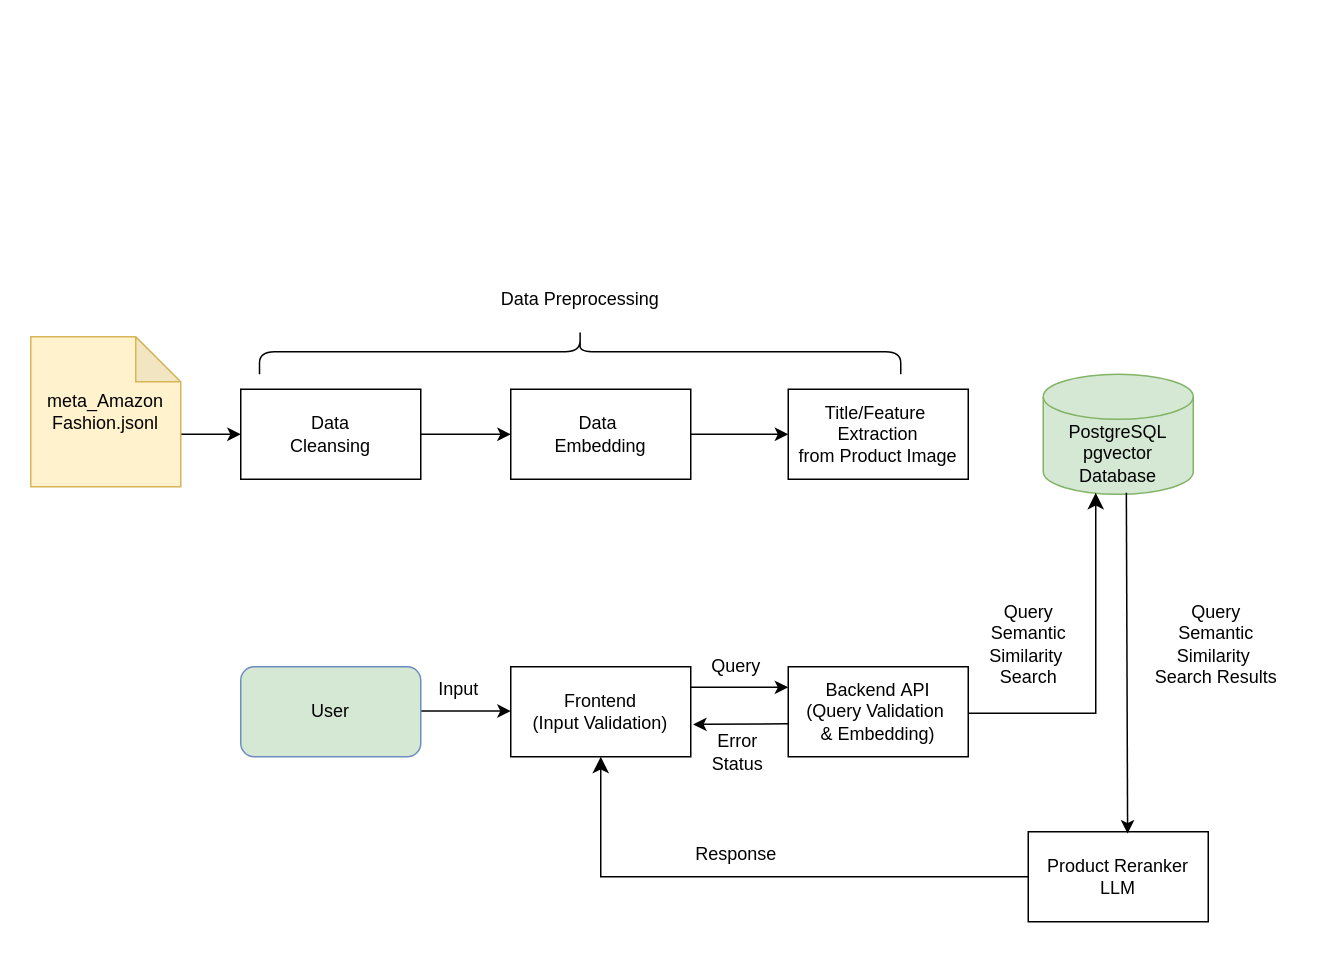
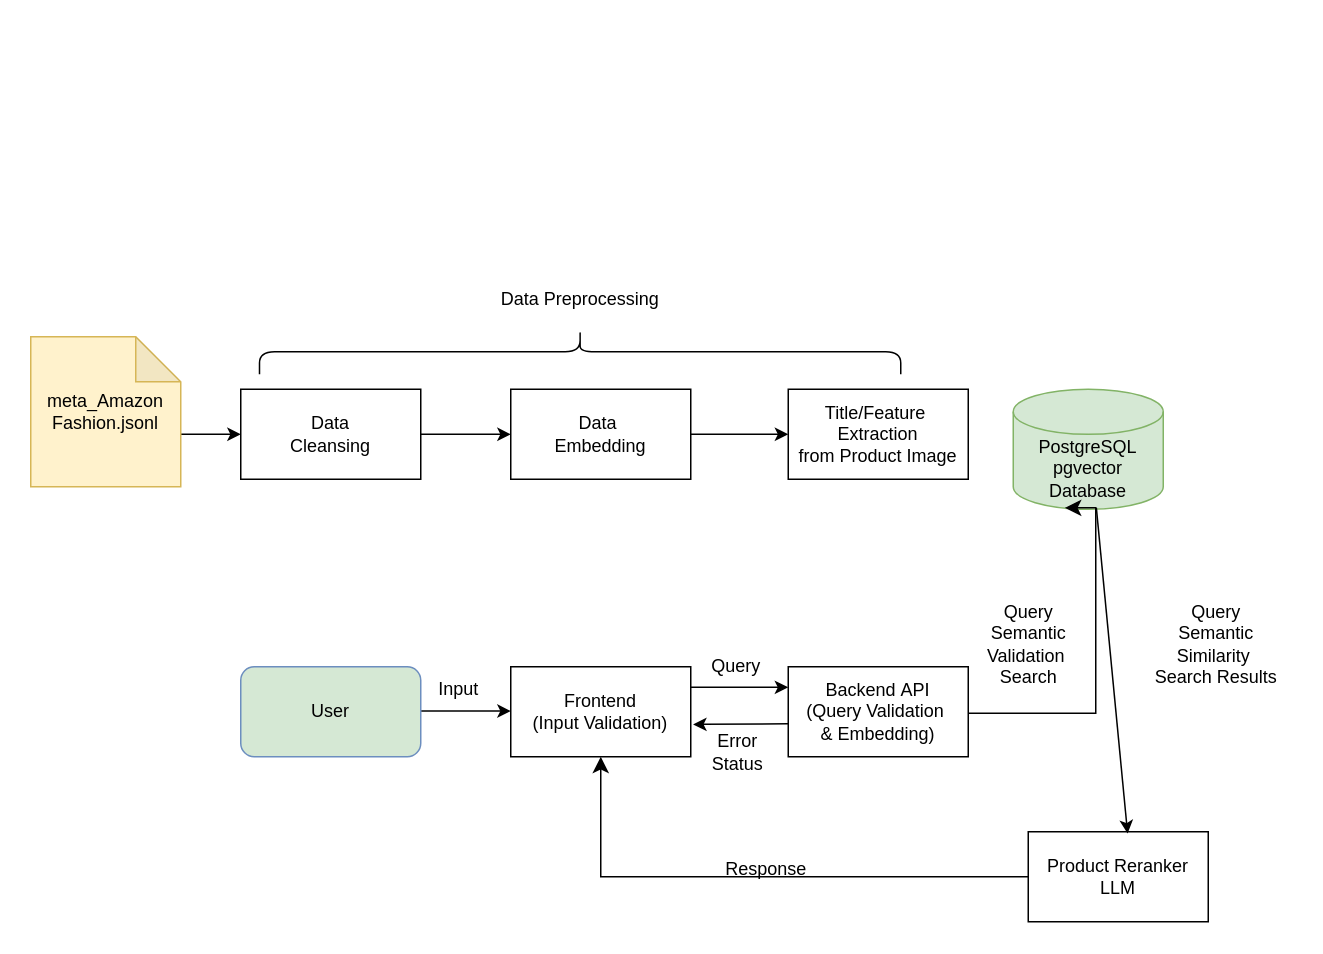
node "PostgreSQL pgvector Database": moved (1118, 434) -> (1088, 449)
node "Query Semantic Similarity Search": label "Query Semantic Similarity Search" -> "Query Semantic Validation Search"
node "Response": moved (736, 854) -> (766, 869)
